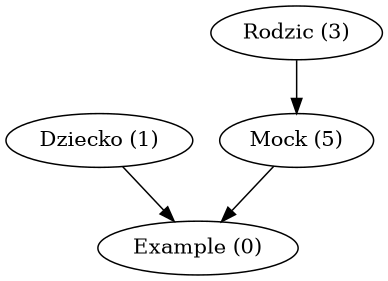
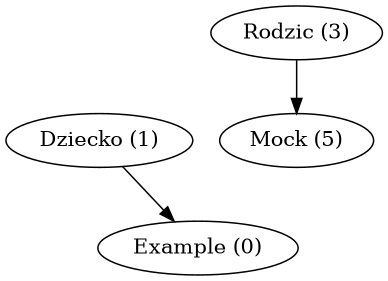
edge "Mock (5)" -> "Example (0)": removed
